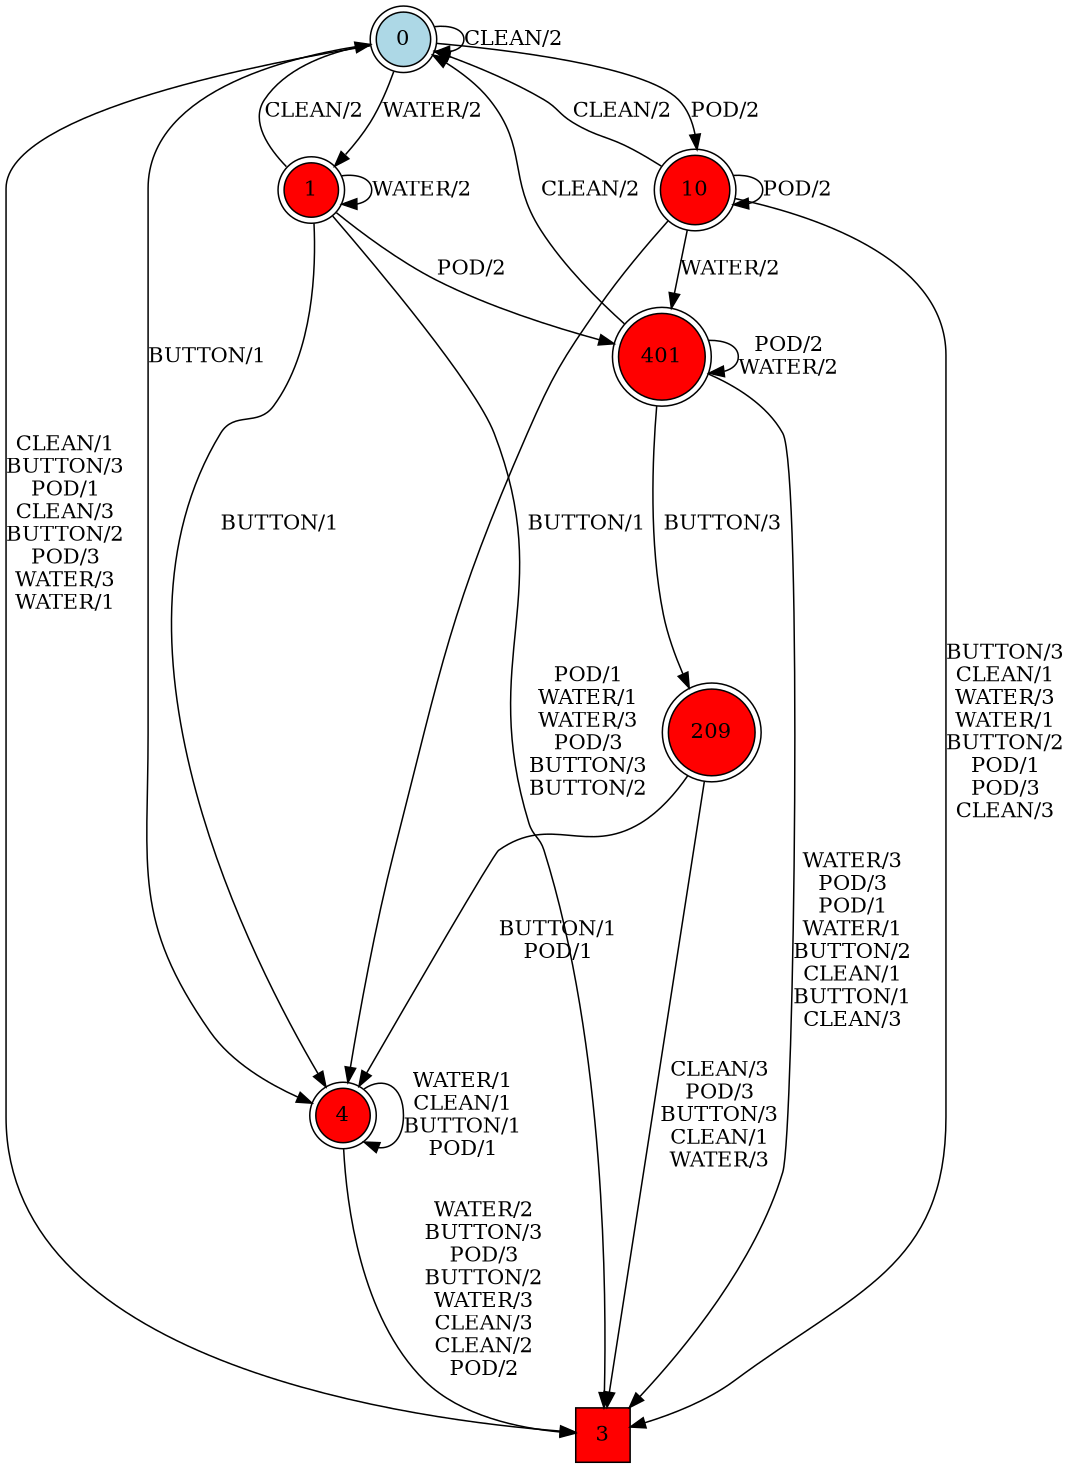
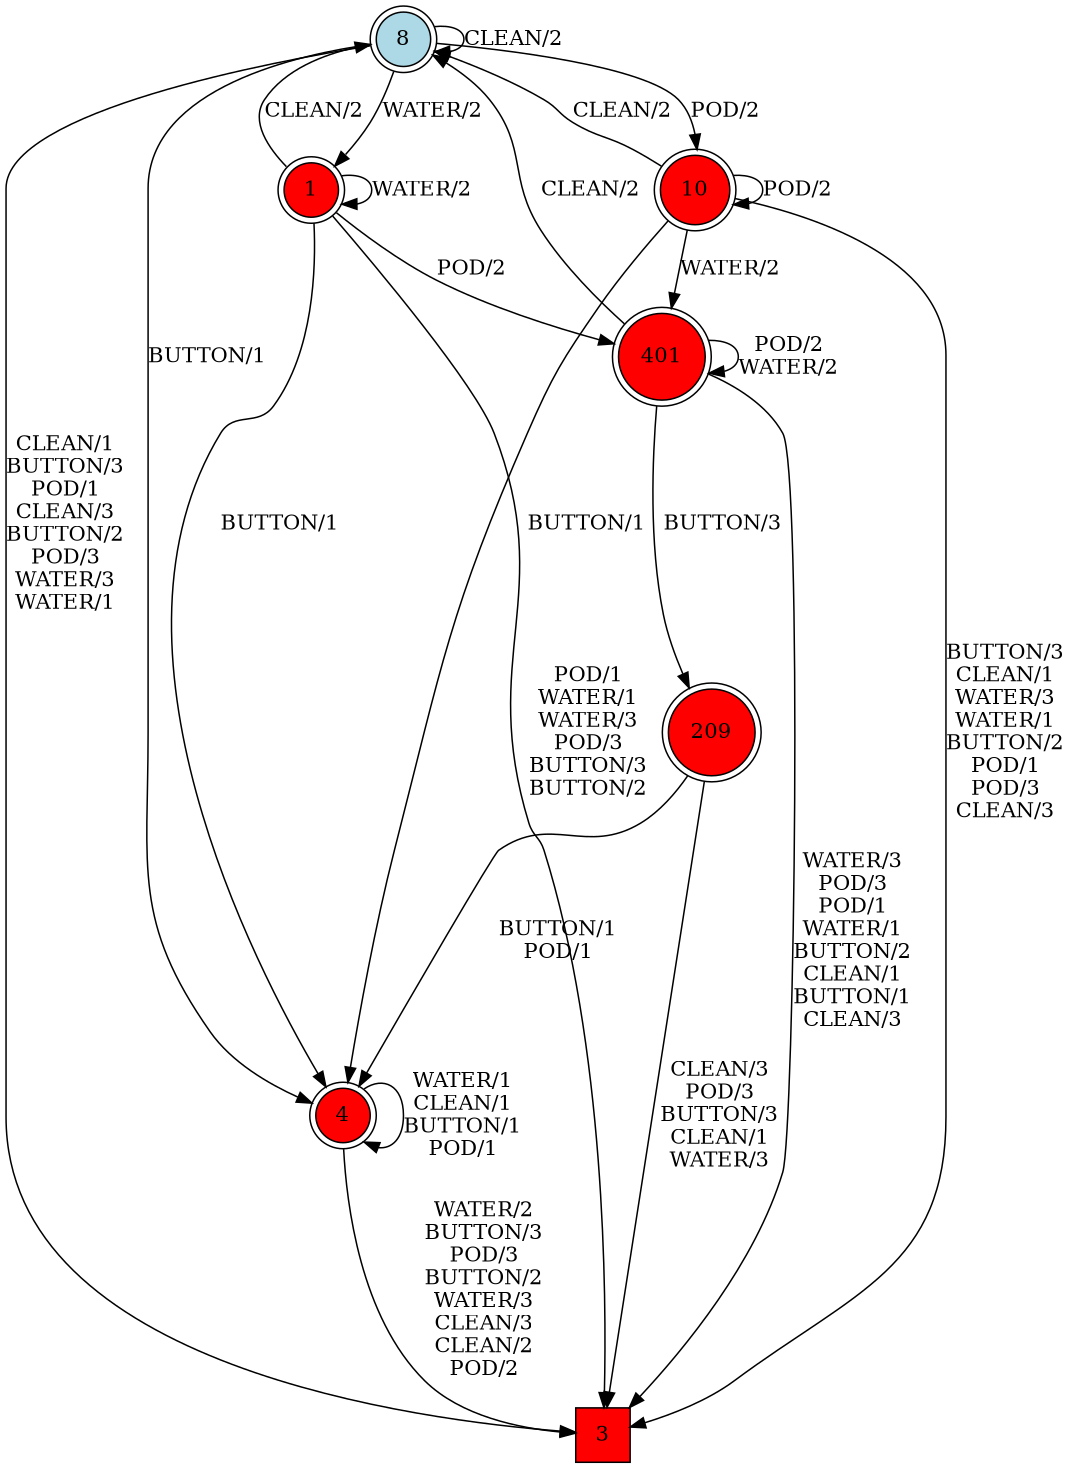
node "0": label "0" -> "8"
